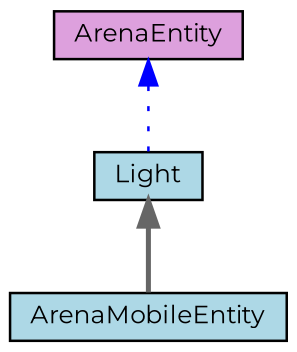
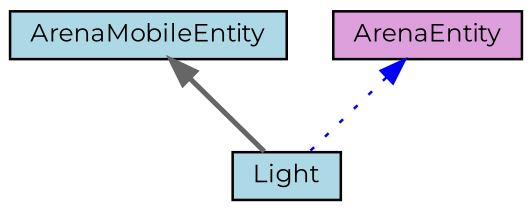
edge "ArenaMobileEntity" -> "Light": reversed
